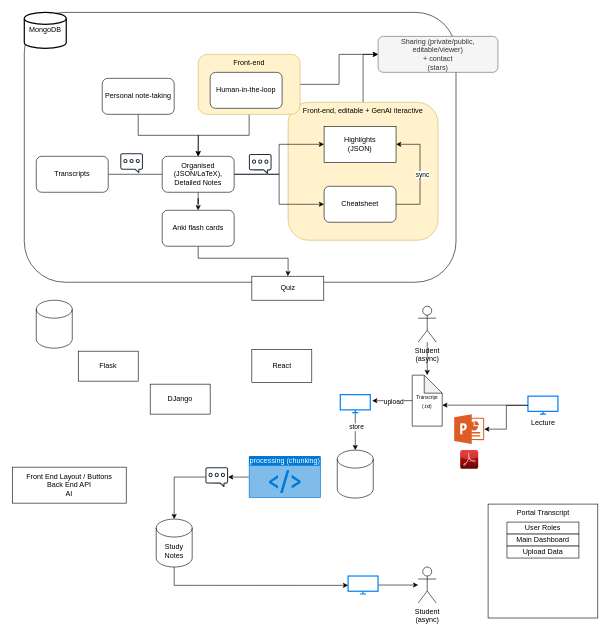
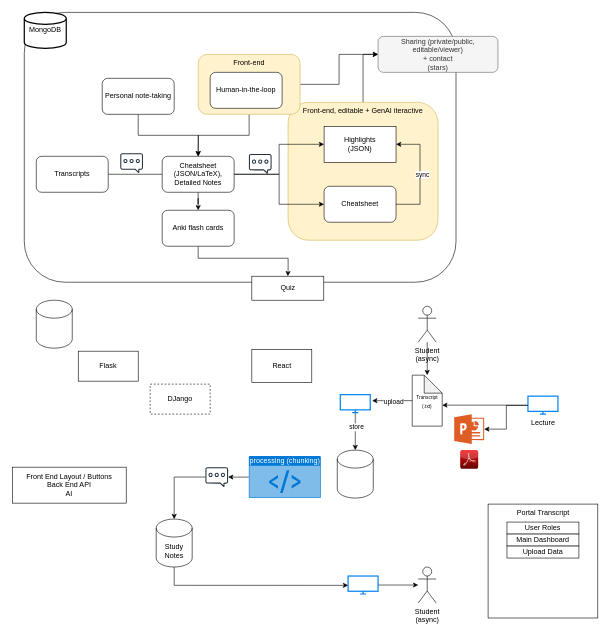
node "Organised (JSON/LaTeX), Detailed Notes": label "Organised (JSON/LaTeX), Detailed Notes" -> "Cheatsheet (JSON/LaTeX), Detailed Notes"
node "DJango": style solid -> dashed
